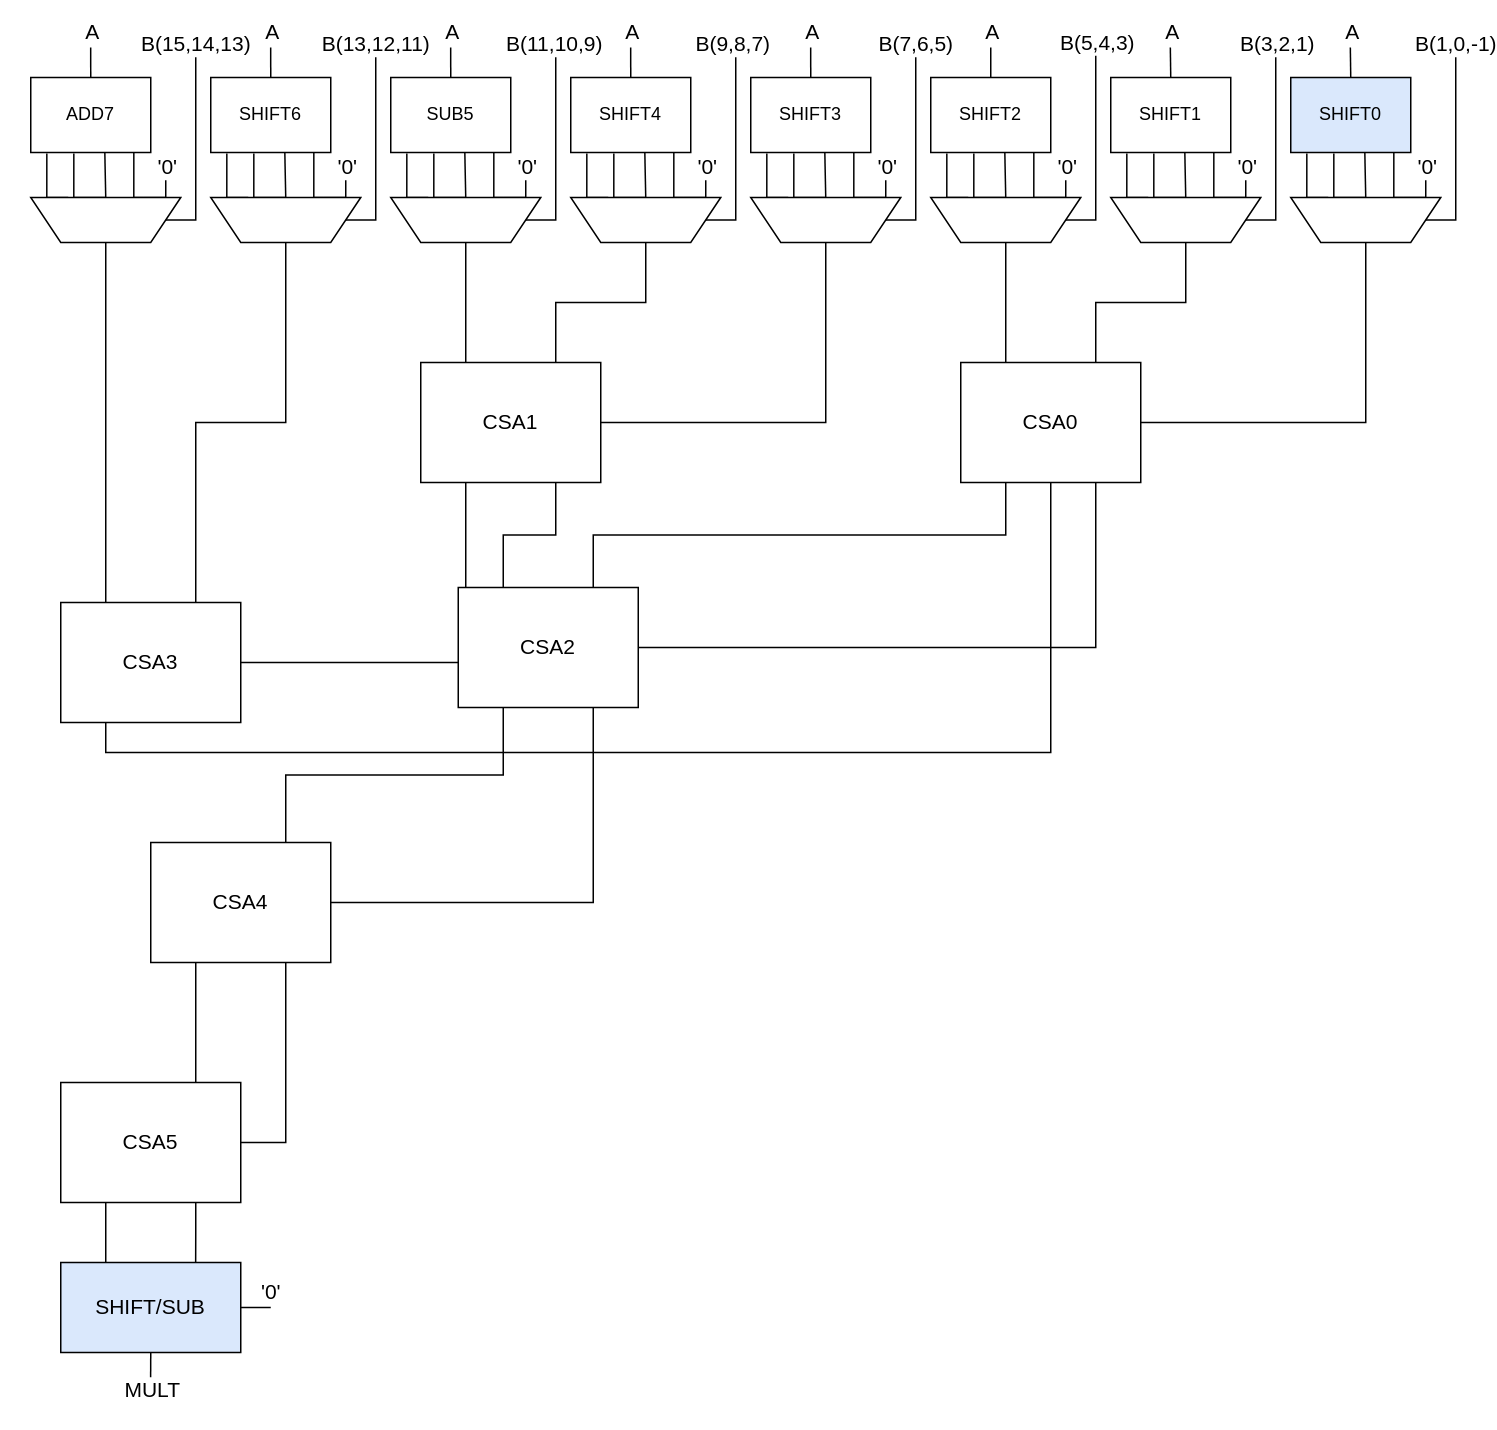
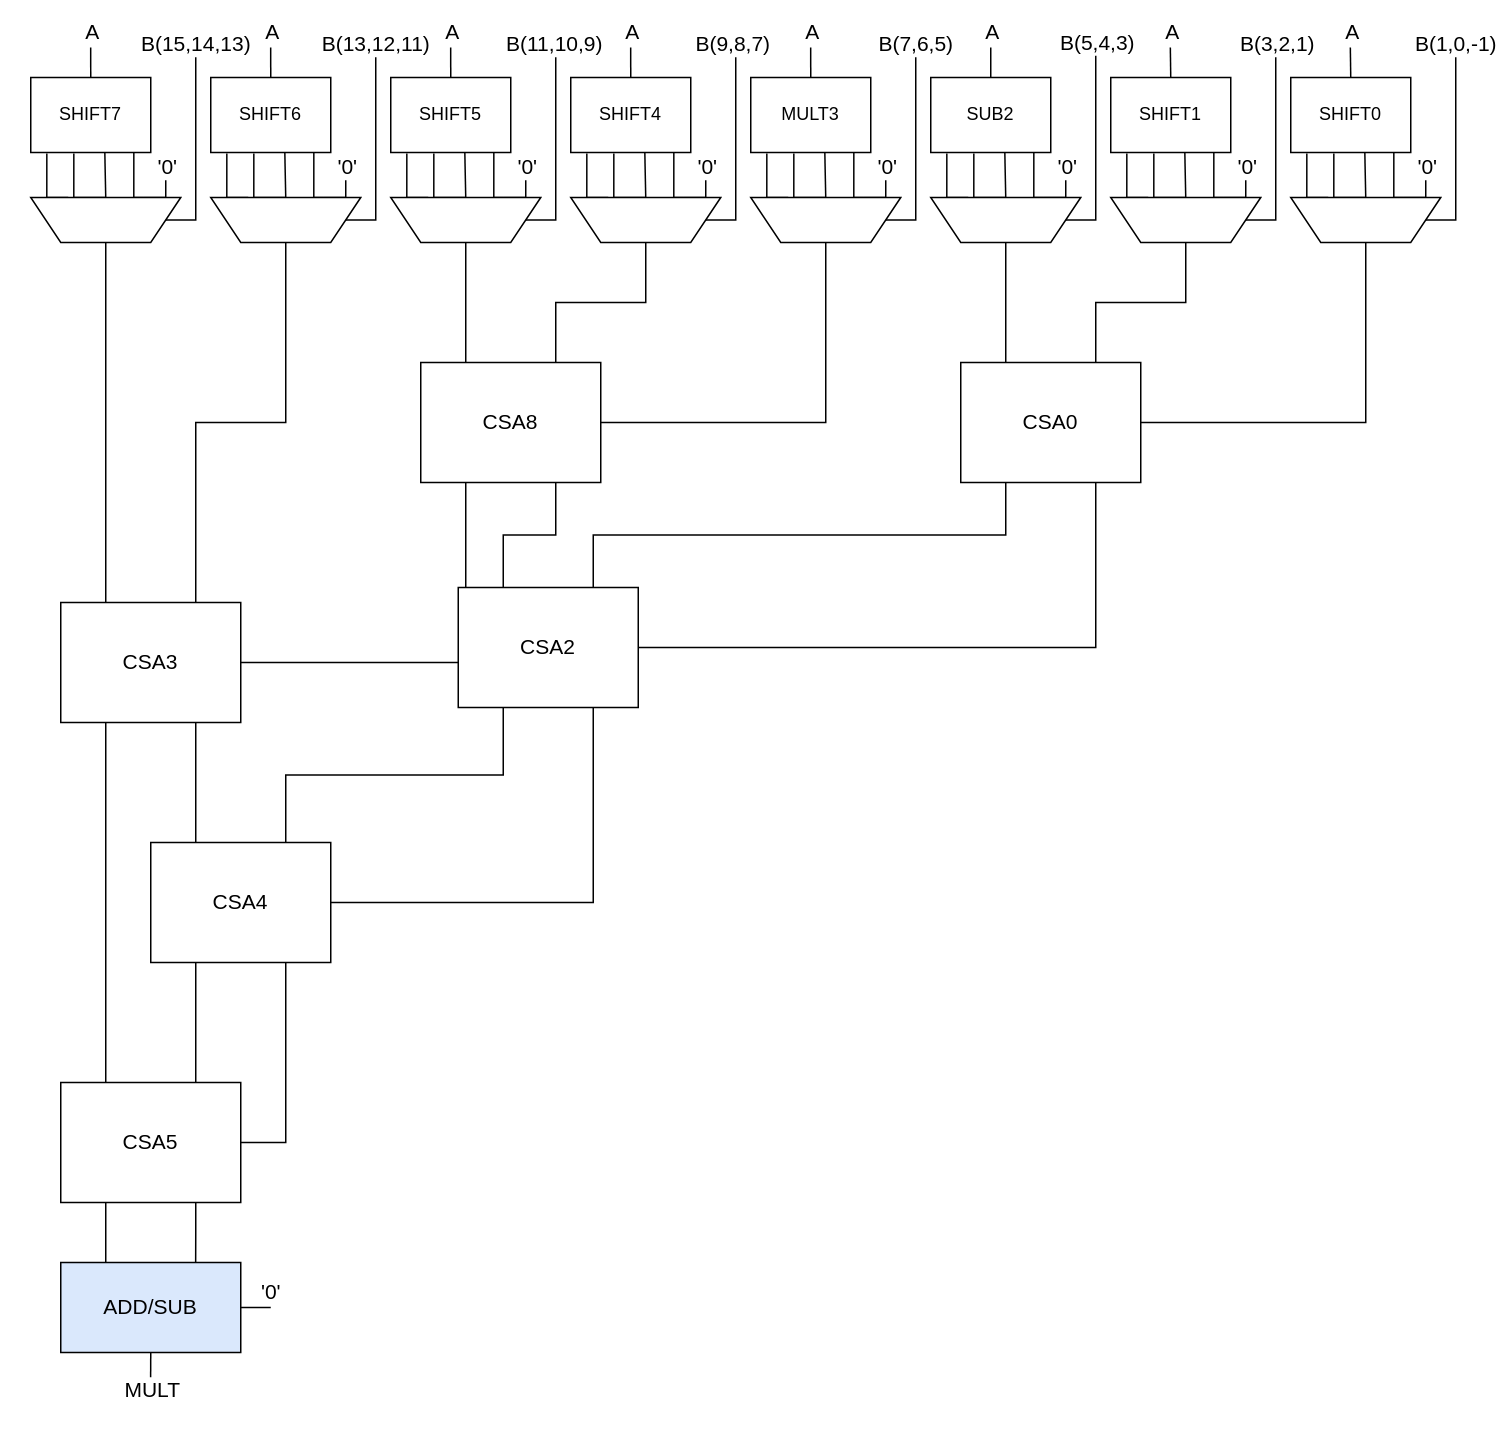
node "ADD7": label "ADD7" -> "SHIFT7"
node "SUB5": label "SUB5" -> "SHIFT5"
node "SHIFT3": label "SHIFT3" -> "MULT3"
node "SHIFT2": label "SHIFT2" -> "SUB2"
node "SHIFT0": fillcolor #dae8fc -> #ffffff
node "CSA1": label "CSA1" -> "CSA8"
edge "CSA0" -- "CSA3": now "CSA5" -- "CSA3"
edge "CSA3" -- "CSA4": added
node "SHIFT/SUB": label "SHIFT/SUB" -> "ADD/SUB"
